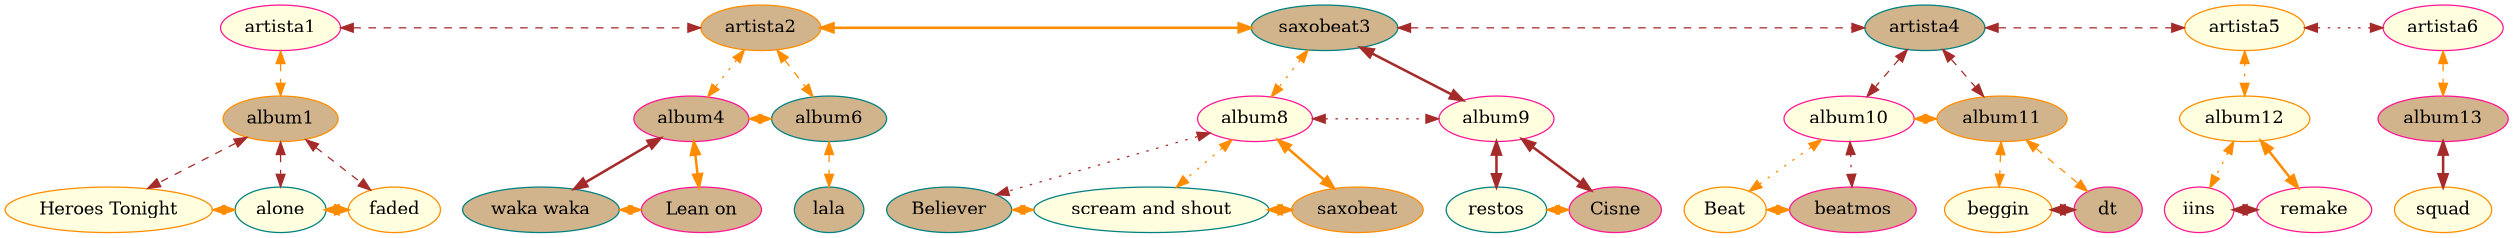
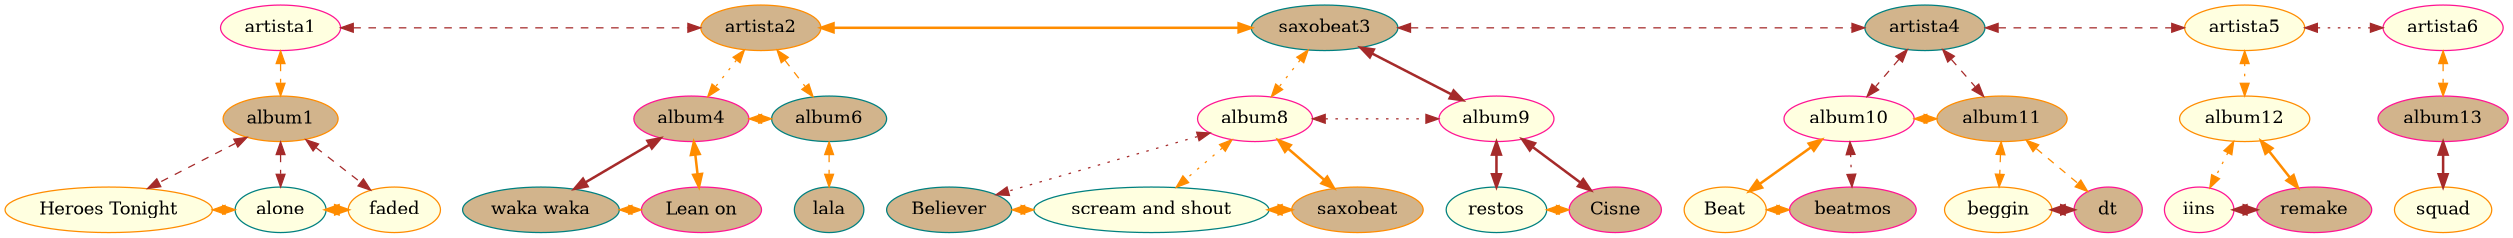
edge "album10" -- "Beat": style dotted -> bold
node "remake": fillcolor lightyellow -> tan
